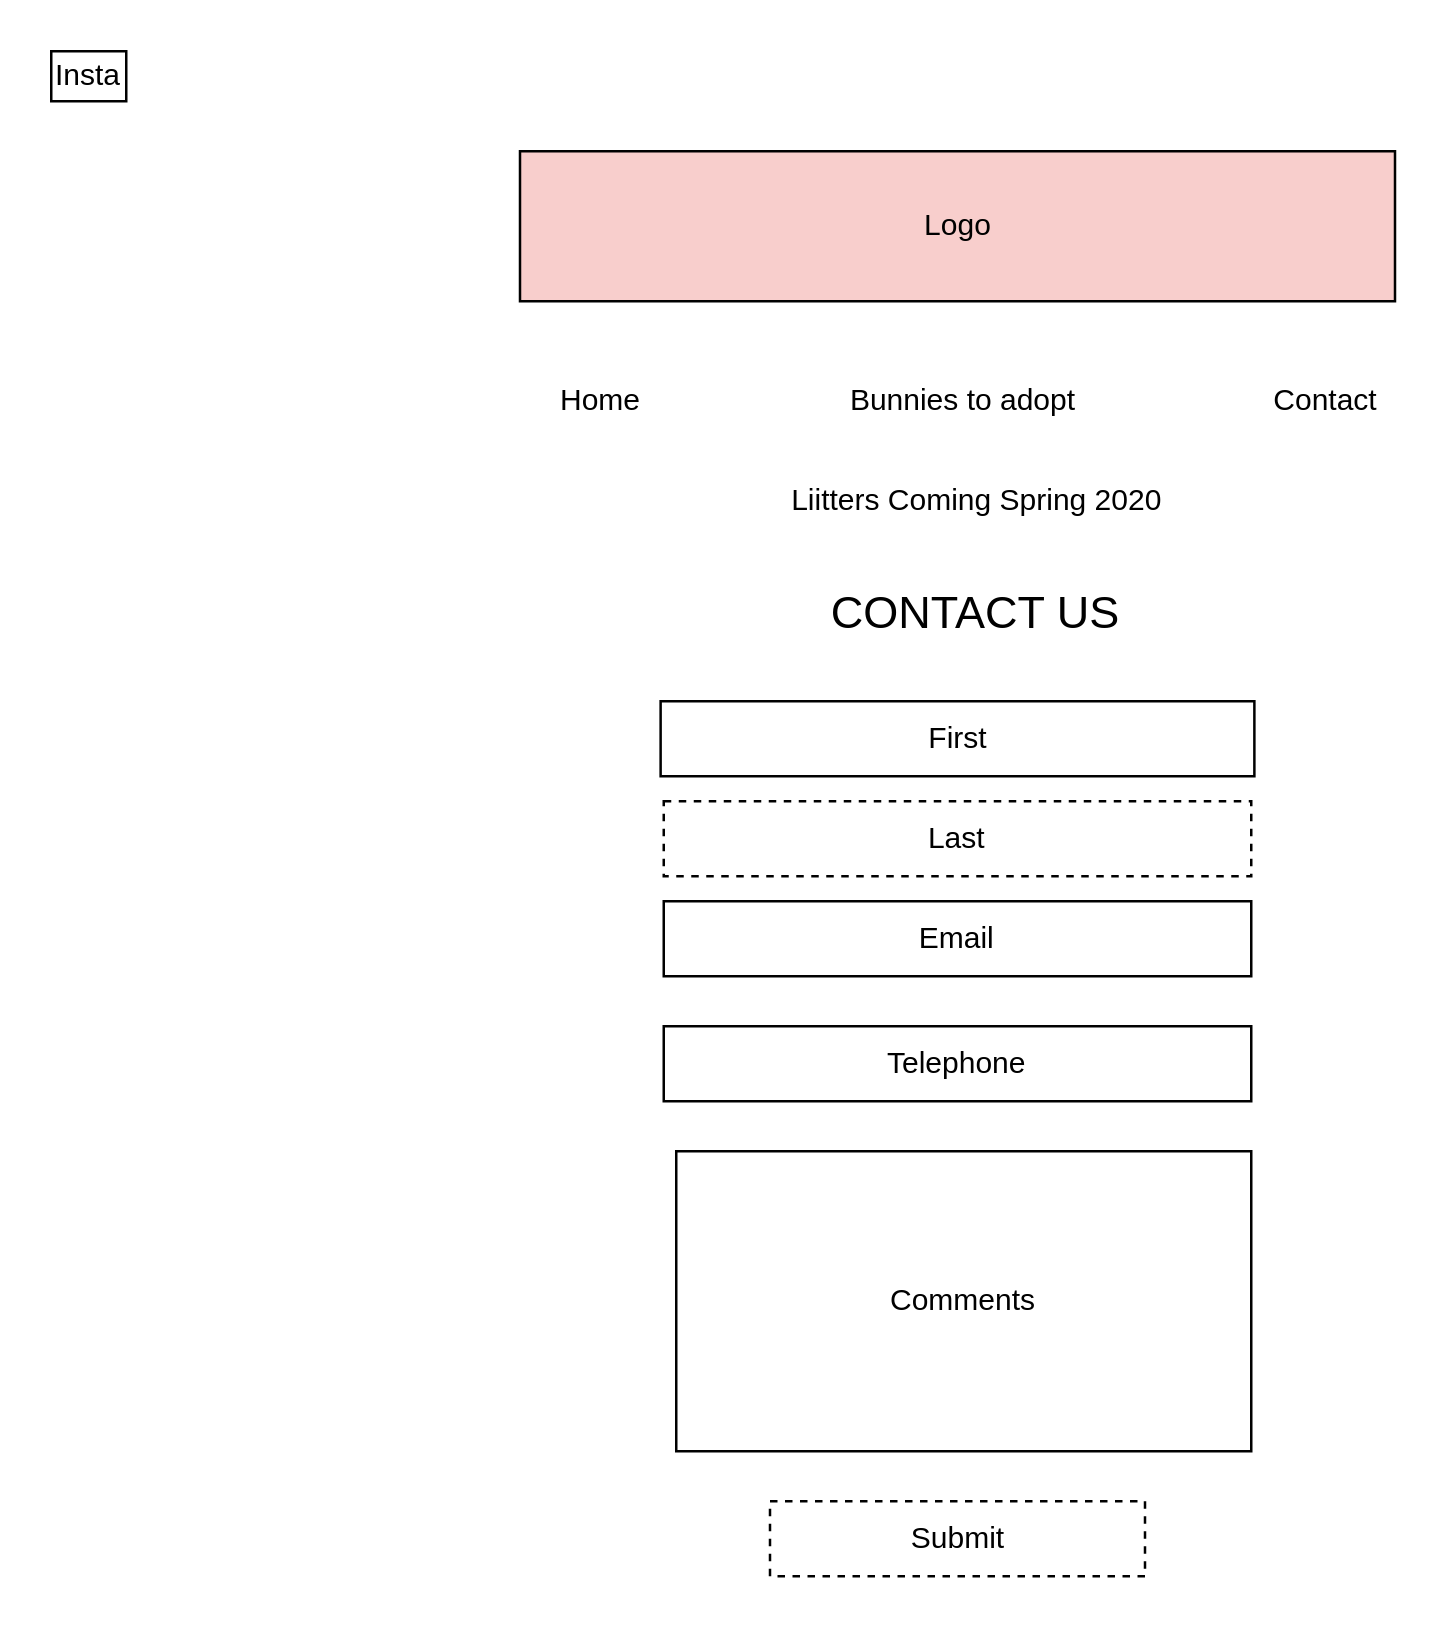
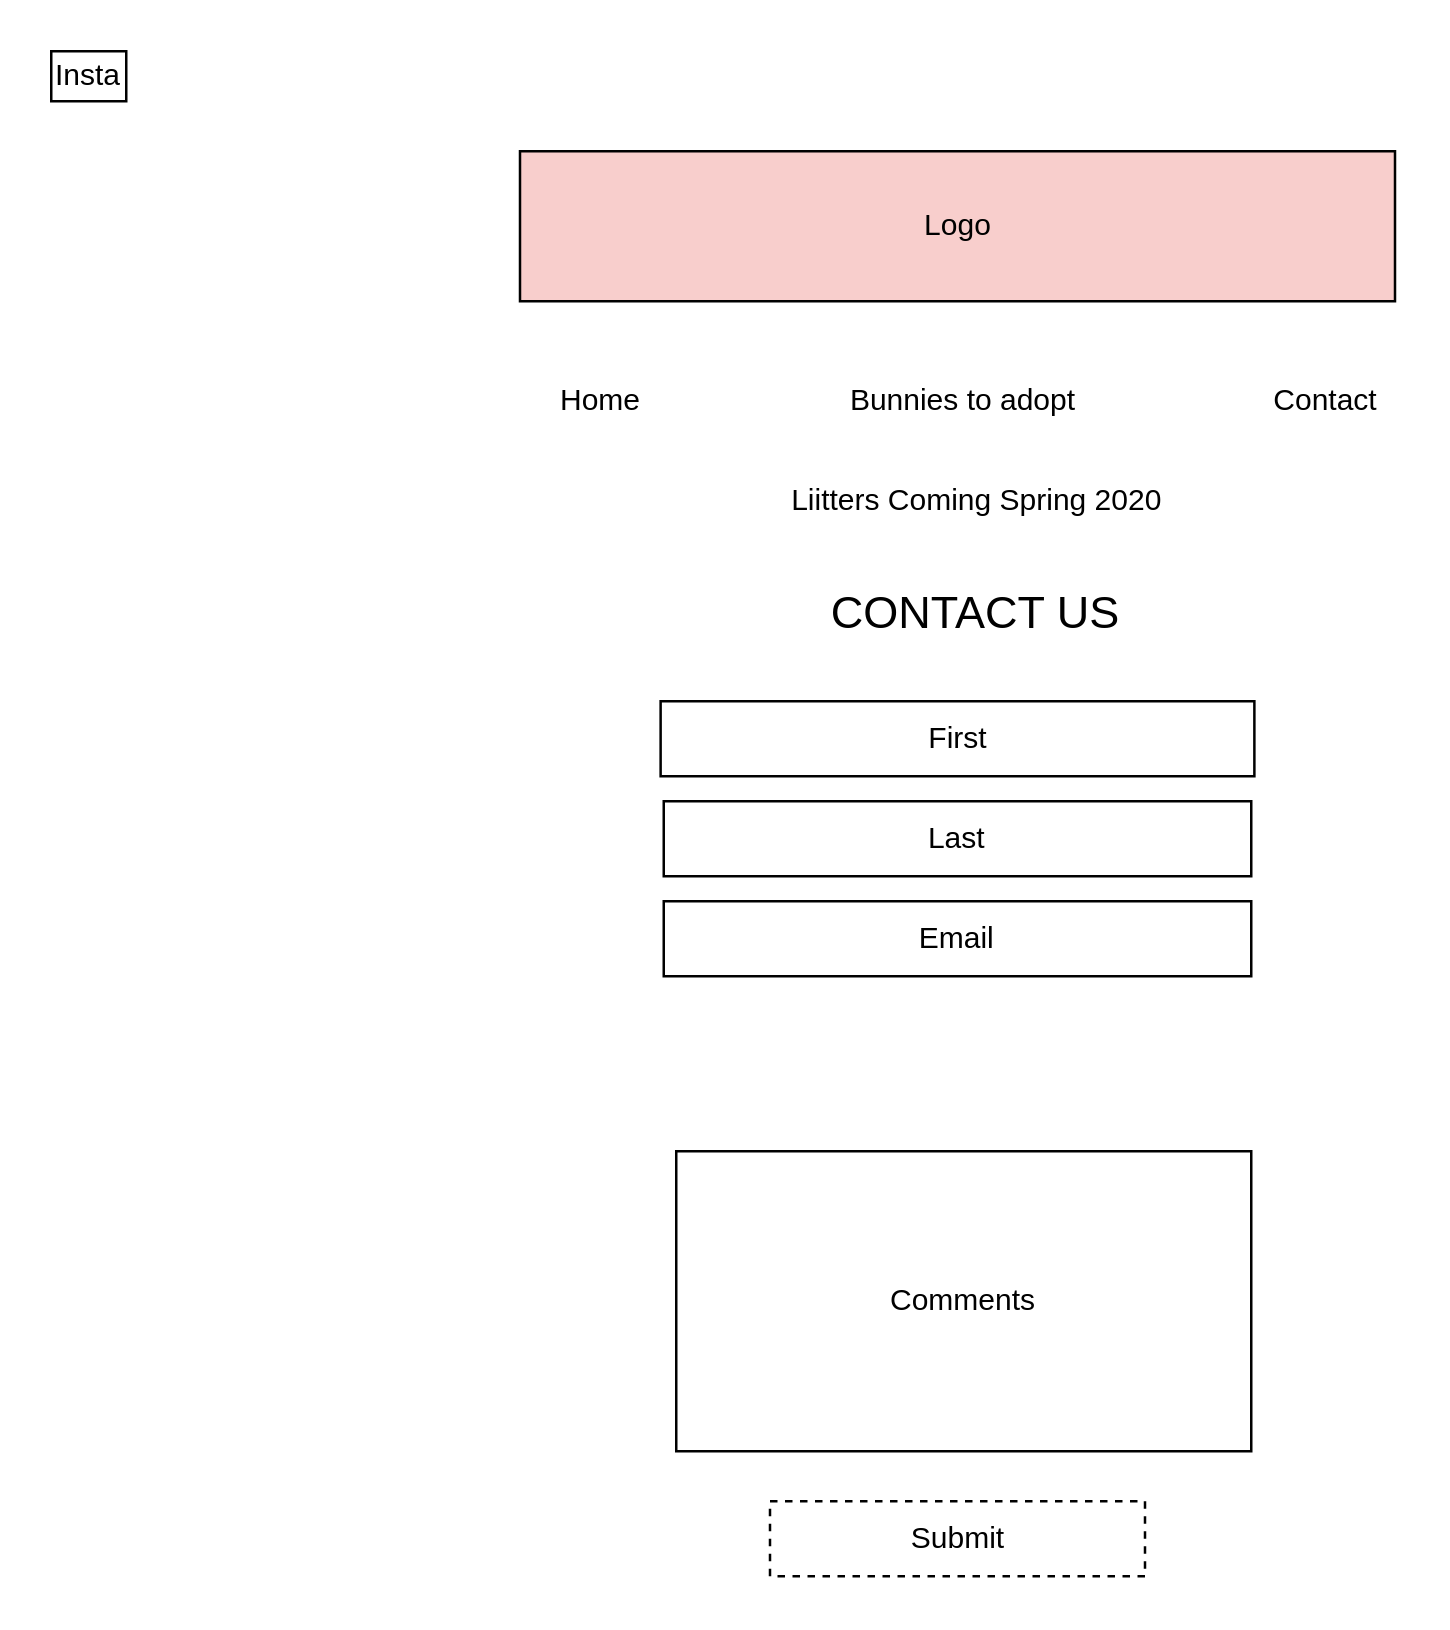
node "Last": style dashed -> solid
node "Telephone": removed
